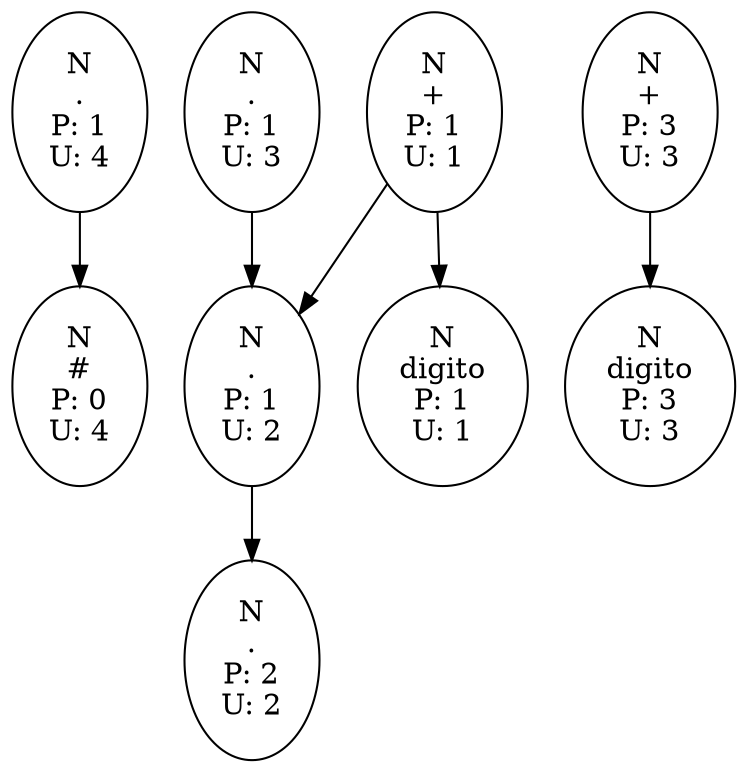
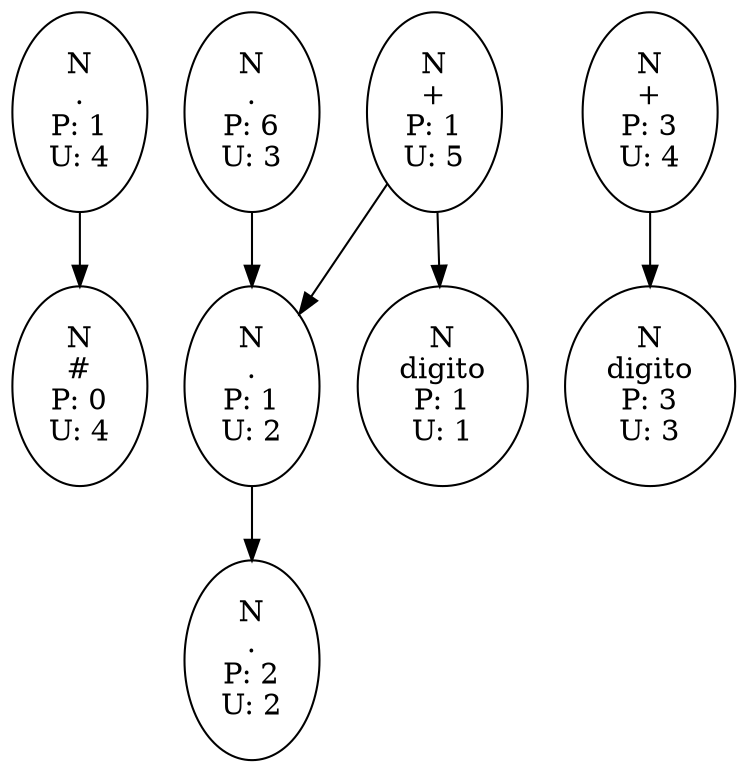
node "N . P: 1 U: 3": label "N . P: 1 U: 3" -> "N . P: 6 U: 3"
node "N + P: 1 U: 1": label "N + P: 1 U: 1" -> "N + P: 1 U: 5"
node "N + P: 3 U: 3": label "N + P: 3 U: 3" -> "N + P: 3 U: 4"
